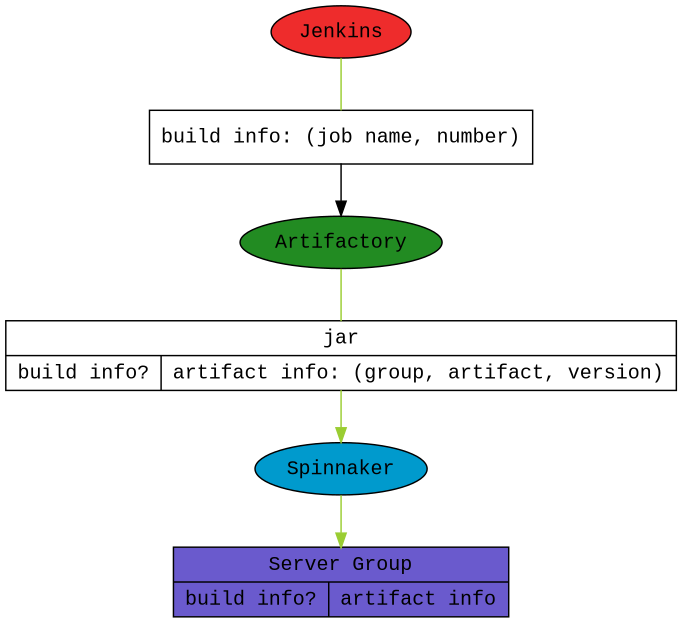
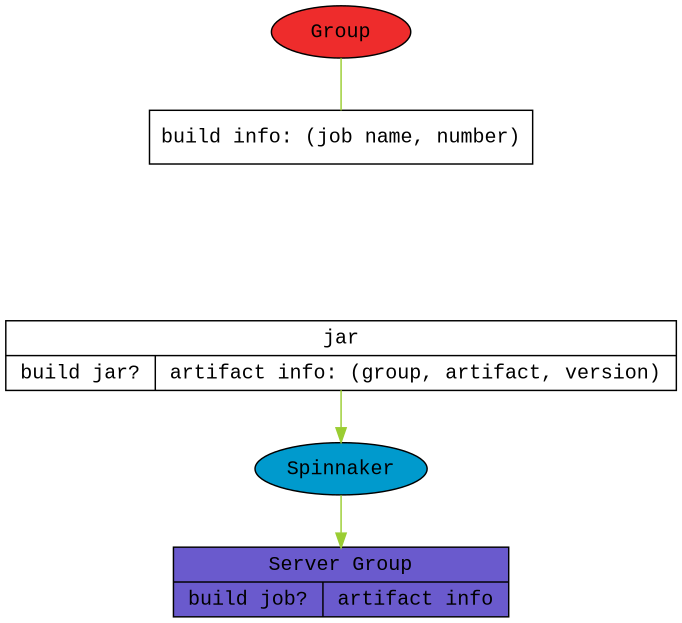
node "Jenkins": label "Jenkins" -> "Group"
node "Artifactory": removed
node "jar": text "build info?" -> "build jar?"
node "Server Group": text "build info?" -> "build job?"
